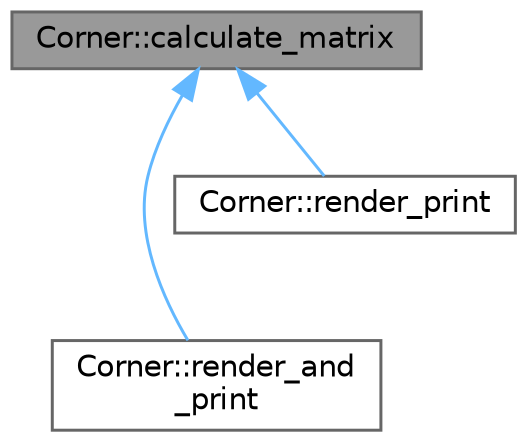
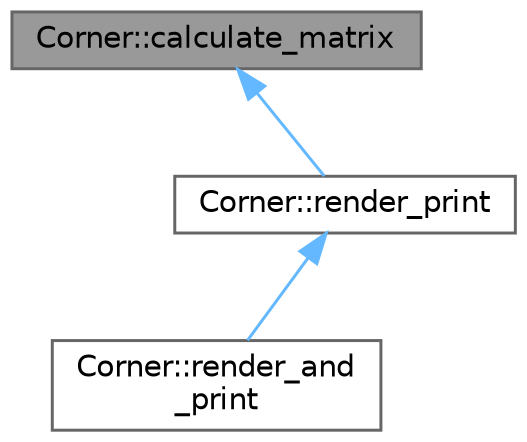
edge "Corner::render_and _print" -> "Corner::calculate_matrix": now "Corner::render_and _print" -> "Corner::render_print"
